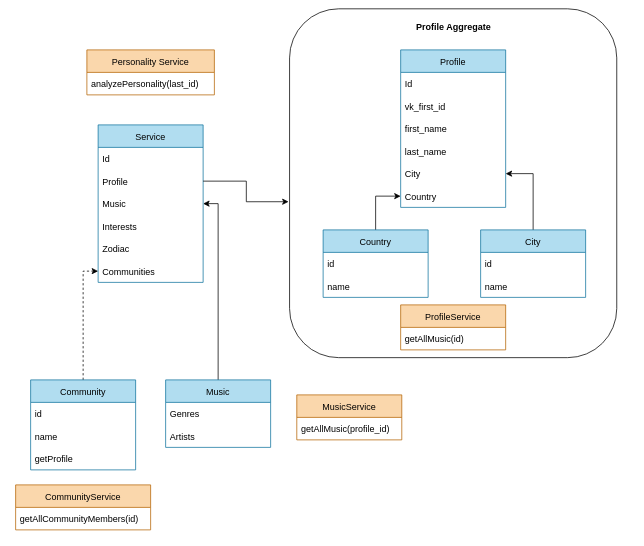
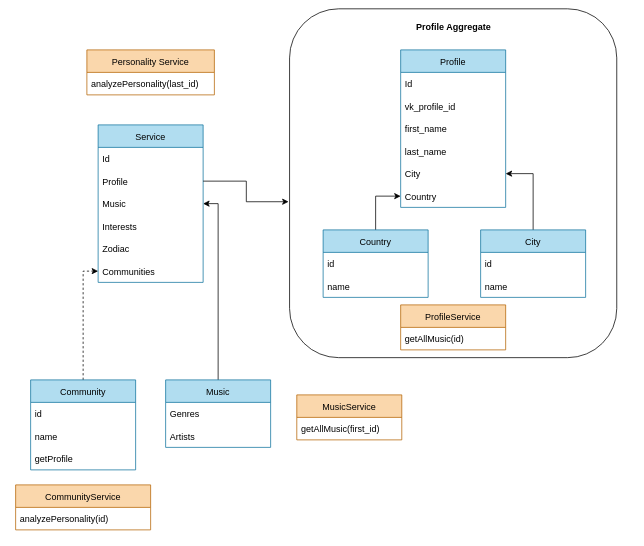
node "vk_first_id": label "vk_first_id" -> "vk_profile_id"
node "getAllMusic(profile_id)": label "getAllMusic(profile_id)" -> "getAllMusic(first_id)"
node "getAllCommunityMembers(id)": label "getAllCommunityMembers(id)" -> "analyzePersonality(id)"
